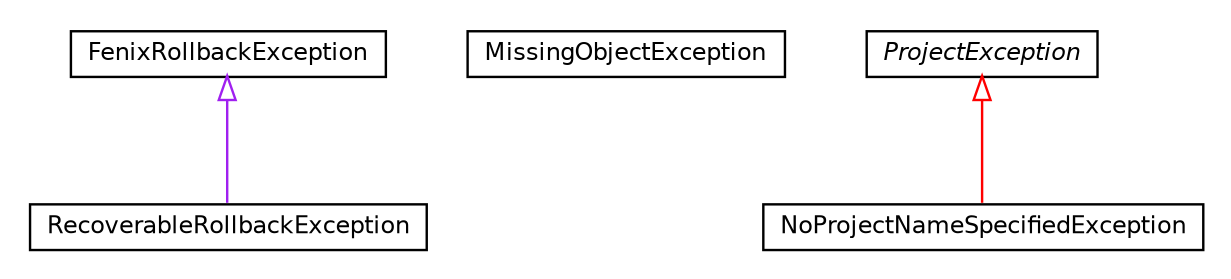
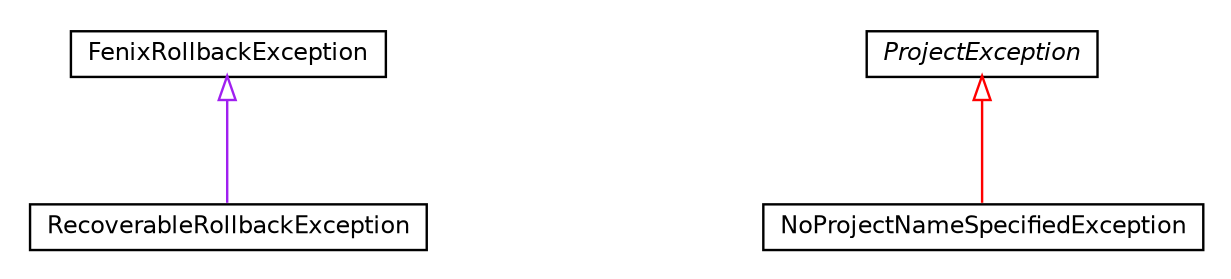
node "MissingObjectException": removed
